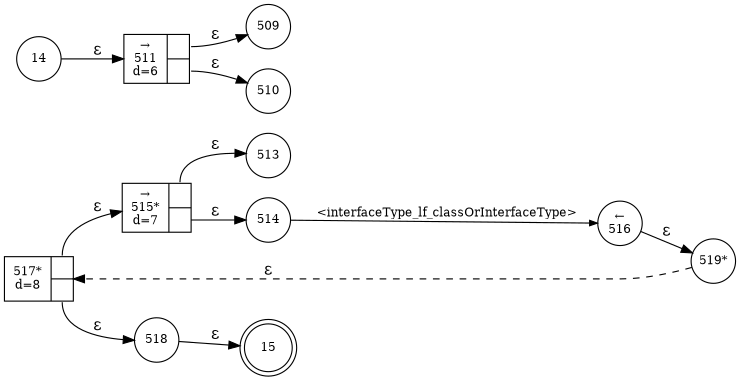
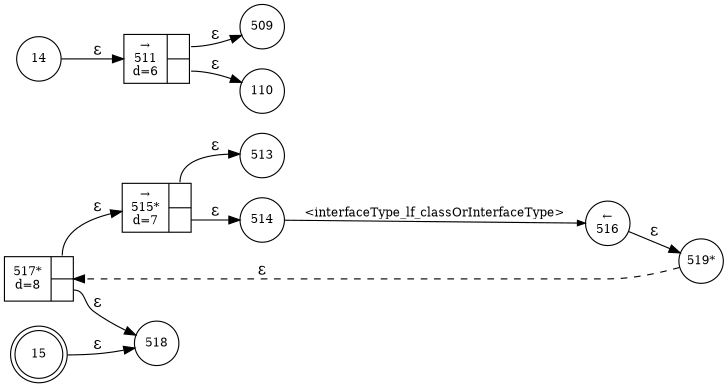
node "510": label "510" -> "110"
edge "518" -> "15": reversed
